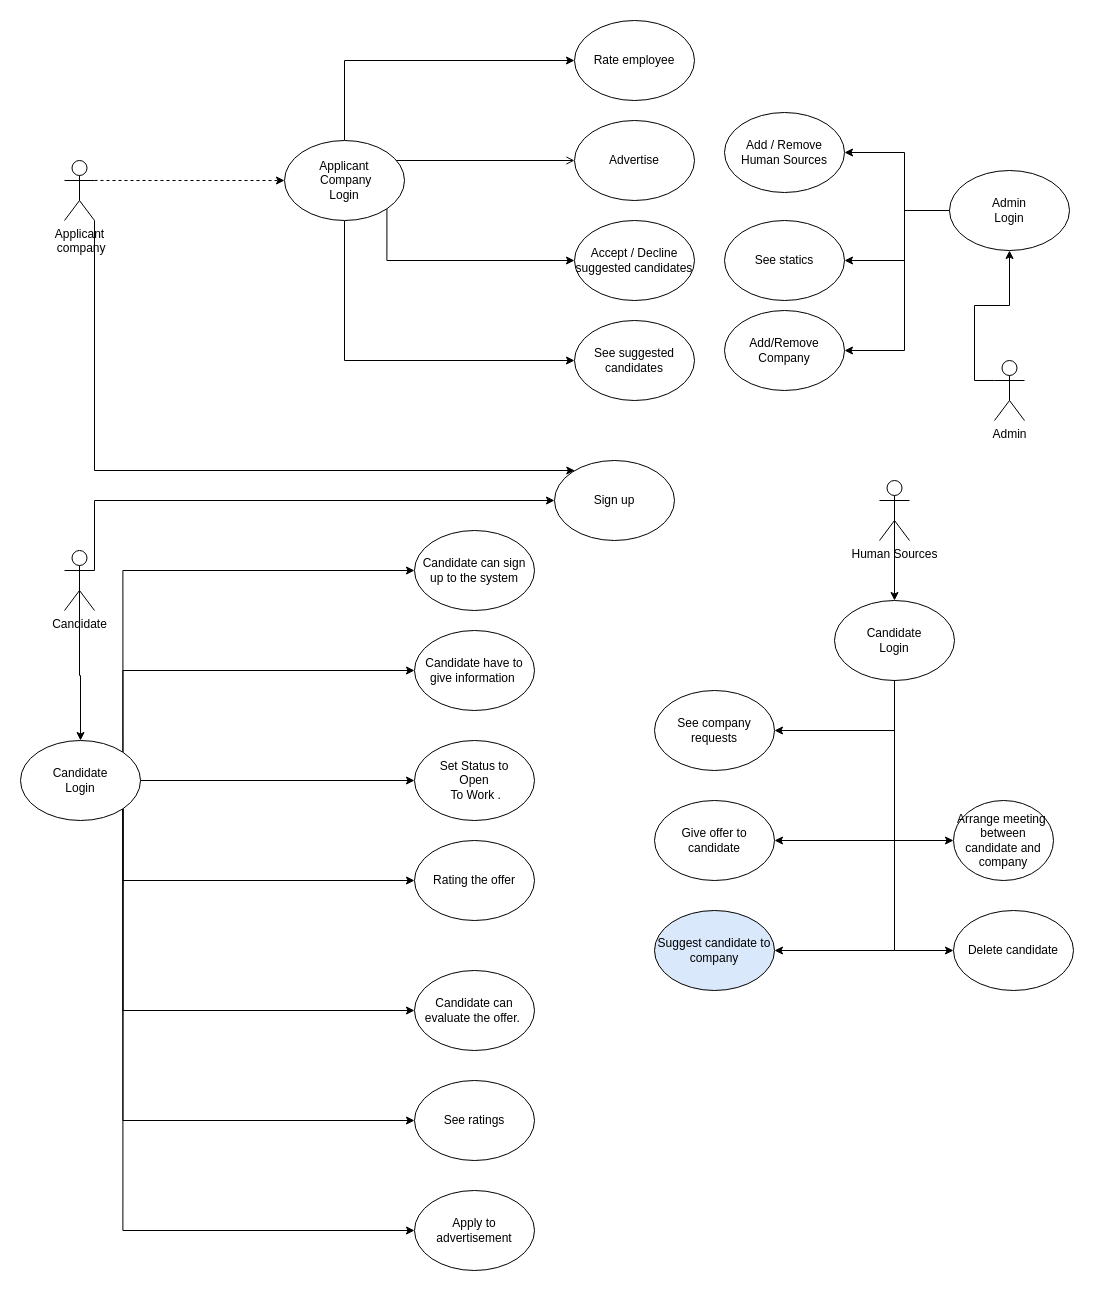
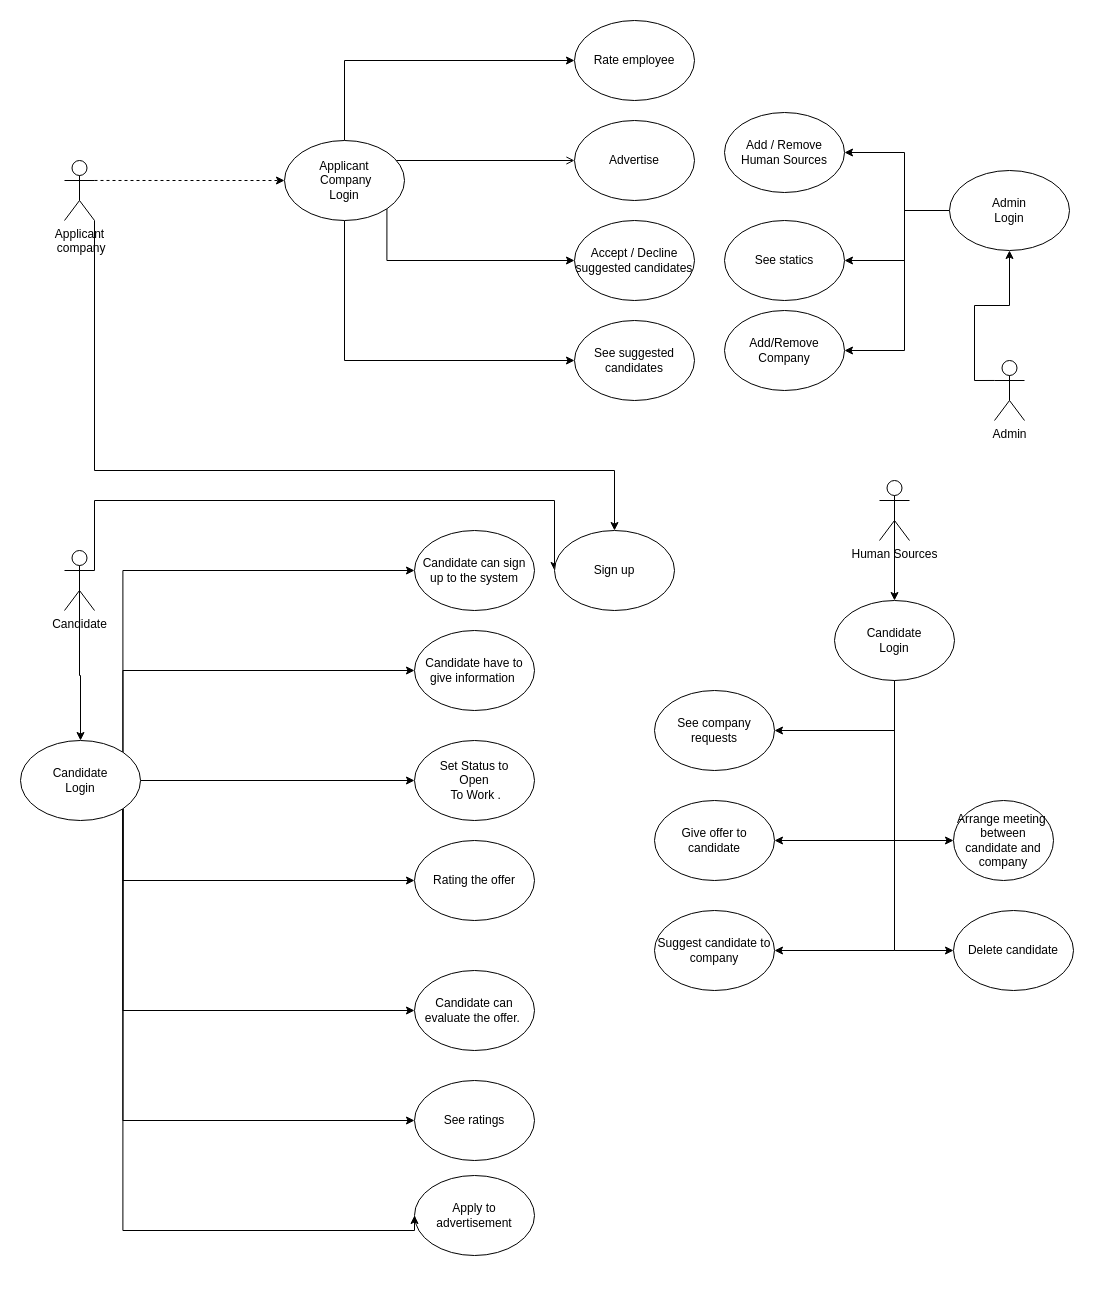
node "Sign up": moved (615, 501) -> (615, 571)
node "Suggest candidate to company": fillcolor #dae8fc -> #ffffff
node "Apply to advertisement": moved (475, 1231) -> (475, 1216)
